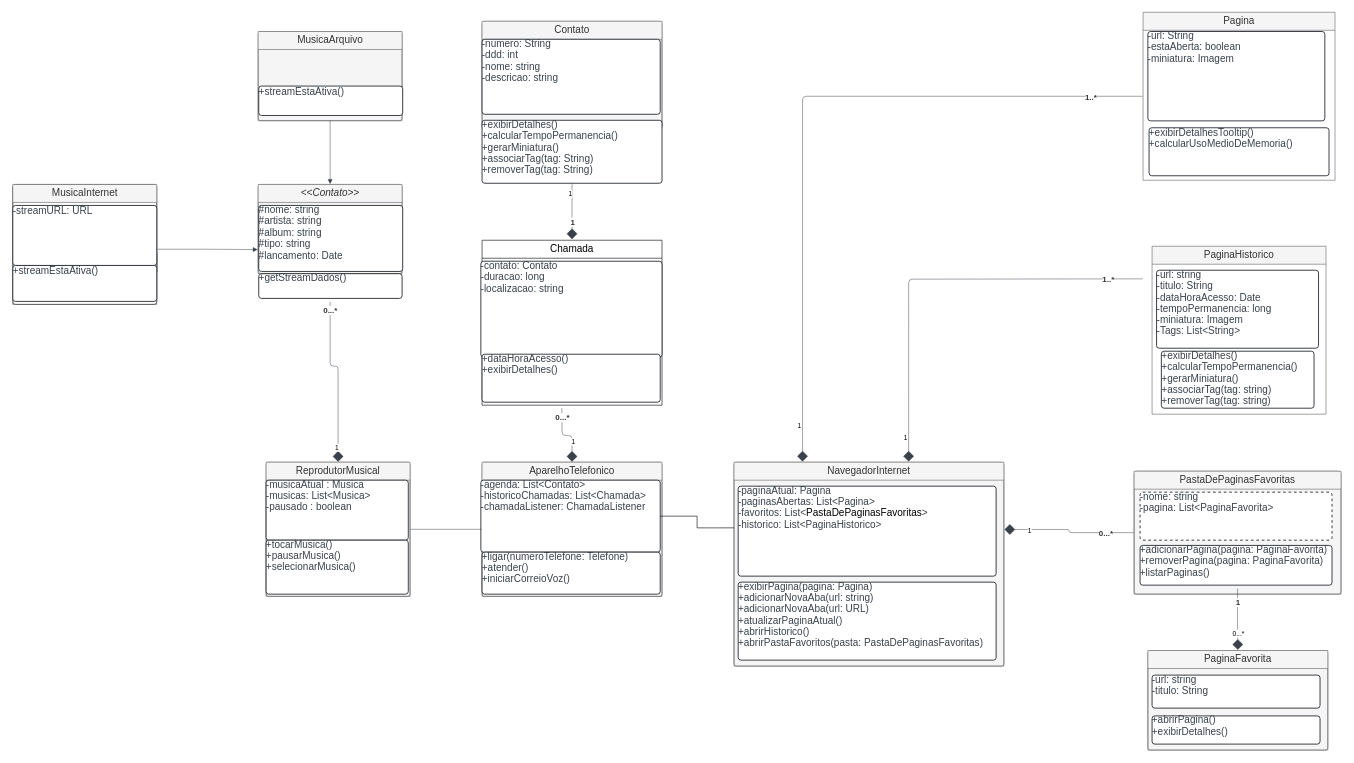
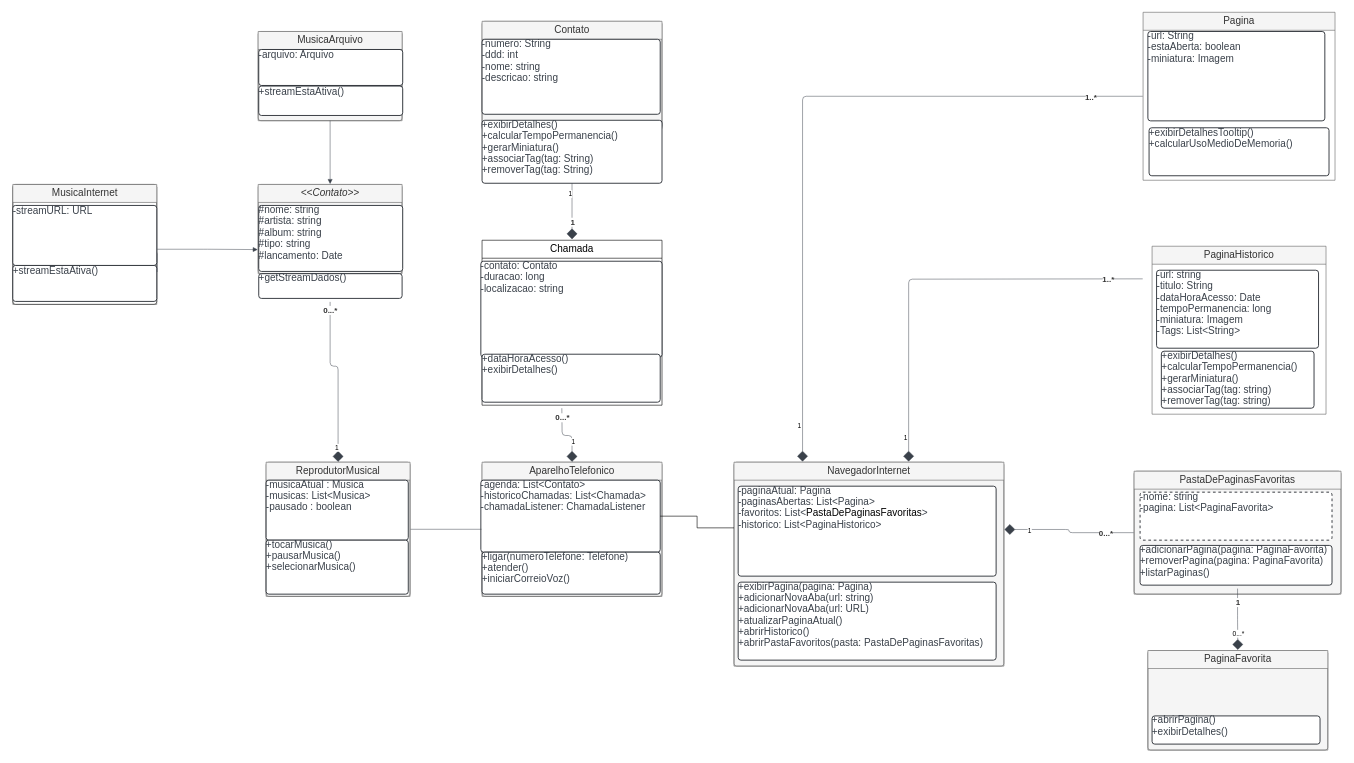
node "-arquivo: Arquivo": added
node "-url: string -titulo: String": removed
